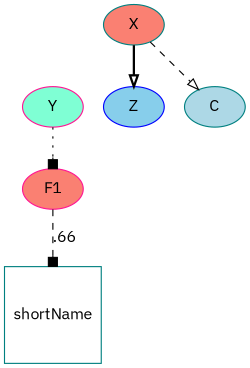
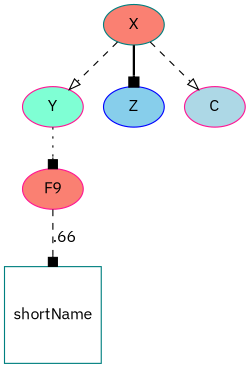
edge "X" -> "Z": arrowhead onormal -> box
edge "X" -> "Y": added
node "C": color teal -> deeppink
node "F1": label "F1" -> "F9"
